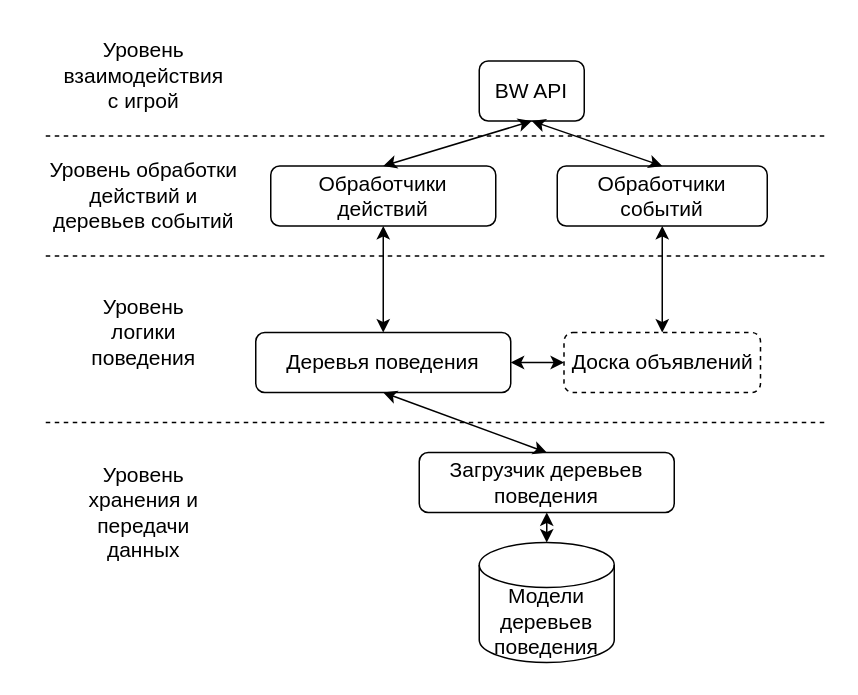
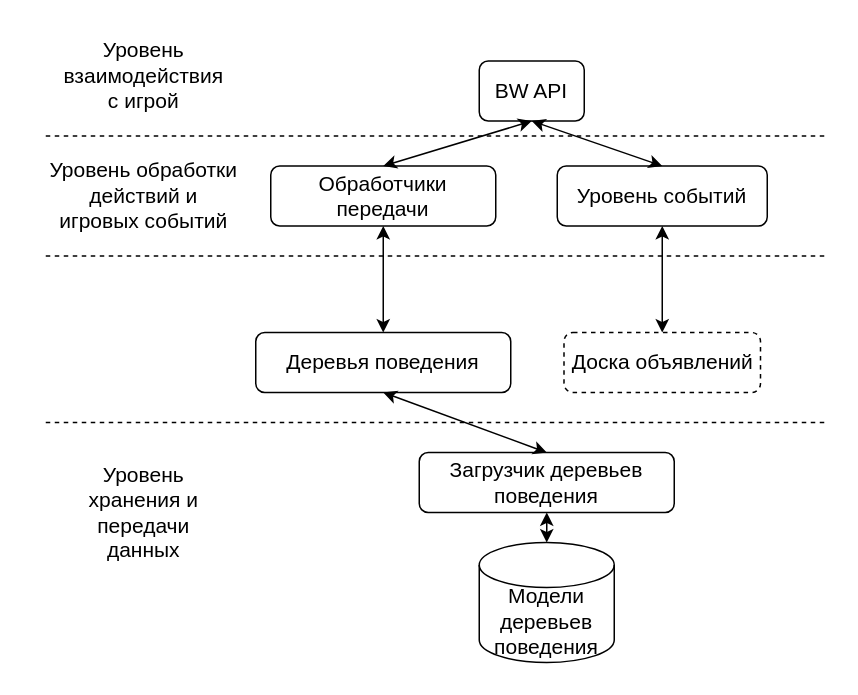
node "Уровень обработки действий и деревьев событий": label "Уровень обработки действий и деревьев событий" -> "Уровень обработки действий и игровых событий"
node "Обработчики действий": label "Обработчики действий" -> "Обработчики передачи"
node "Обработчики событий": label "Обработчики событий" -> "Уровень событий"
node "Уровень логики поведения": removed
edge "Деревья поведения" -- "Доска объявлений": removed
